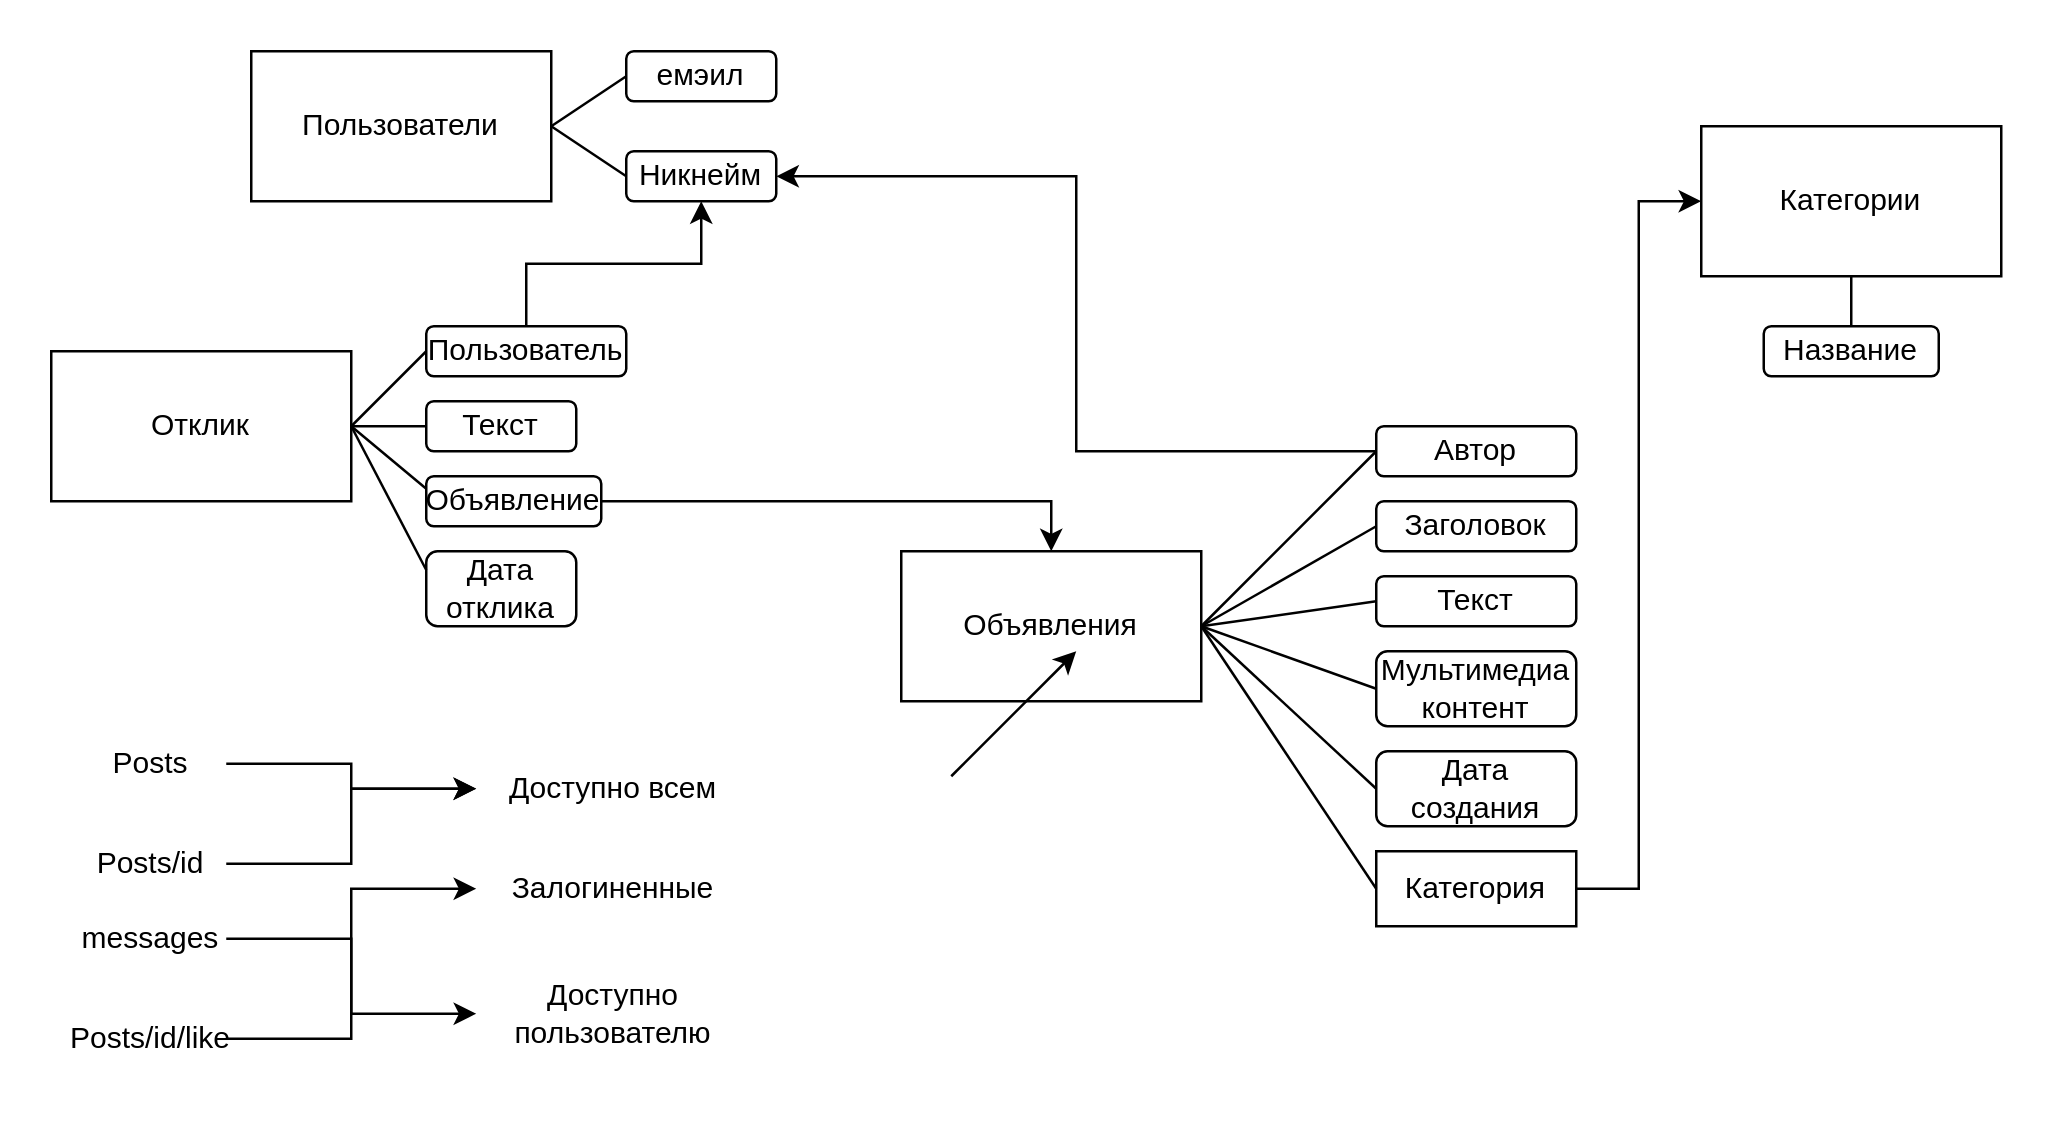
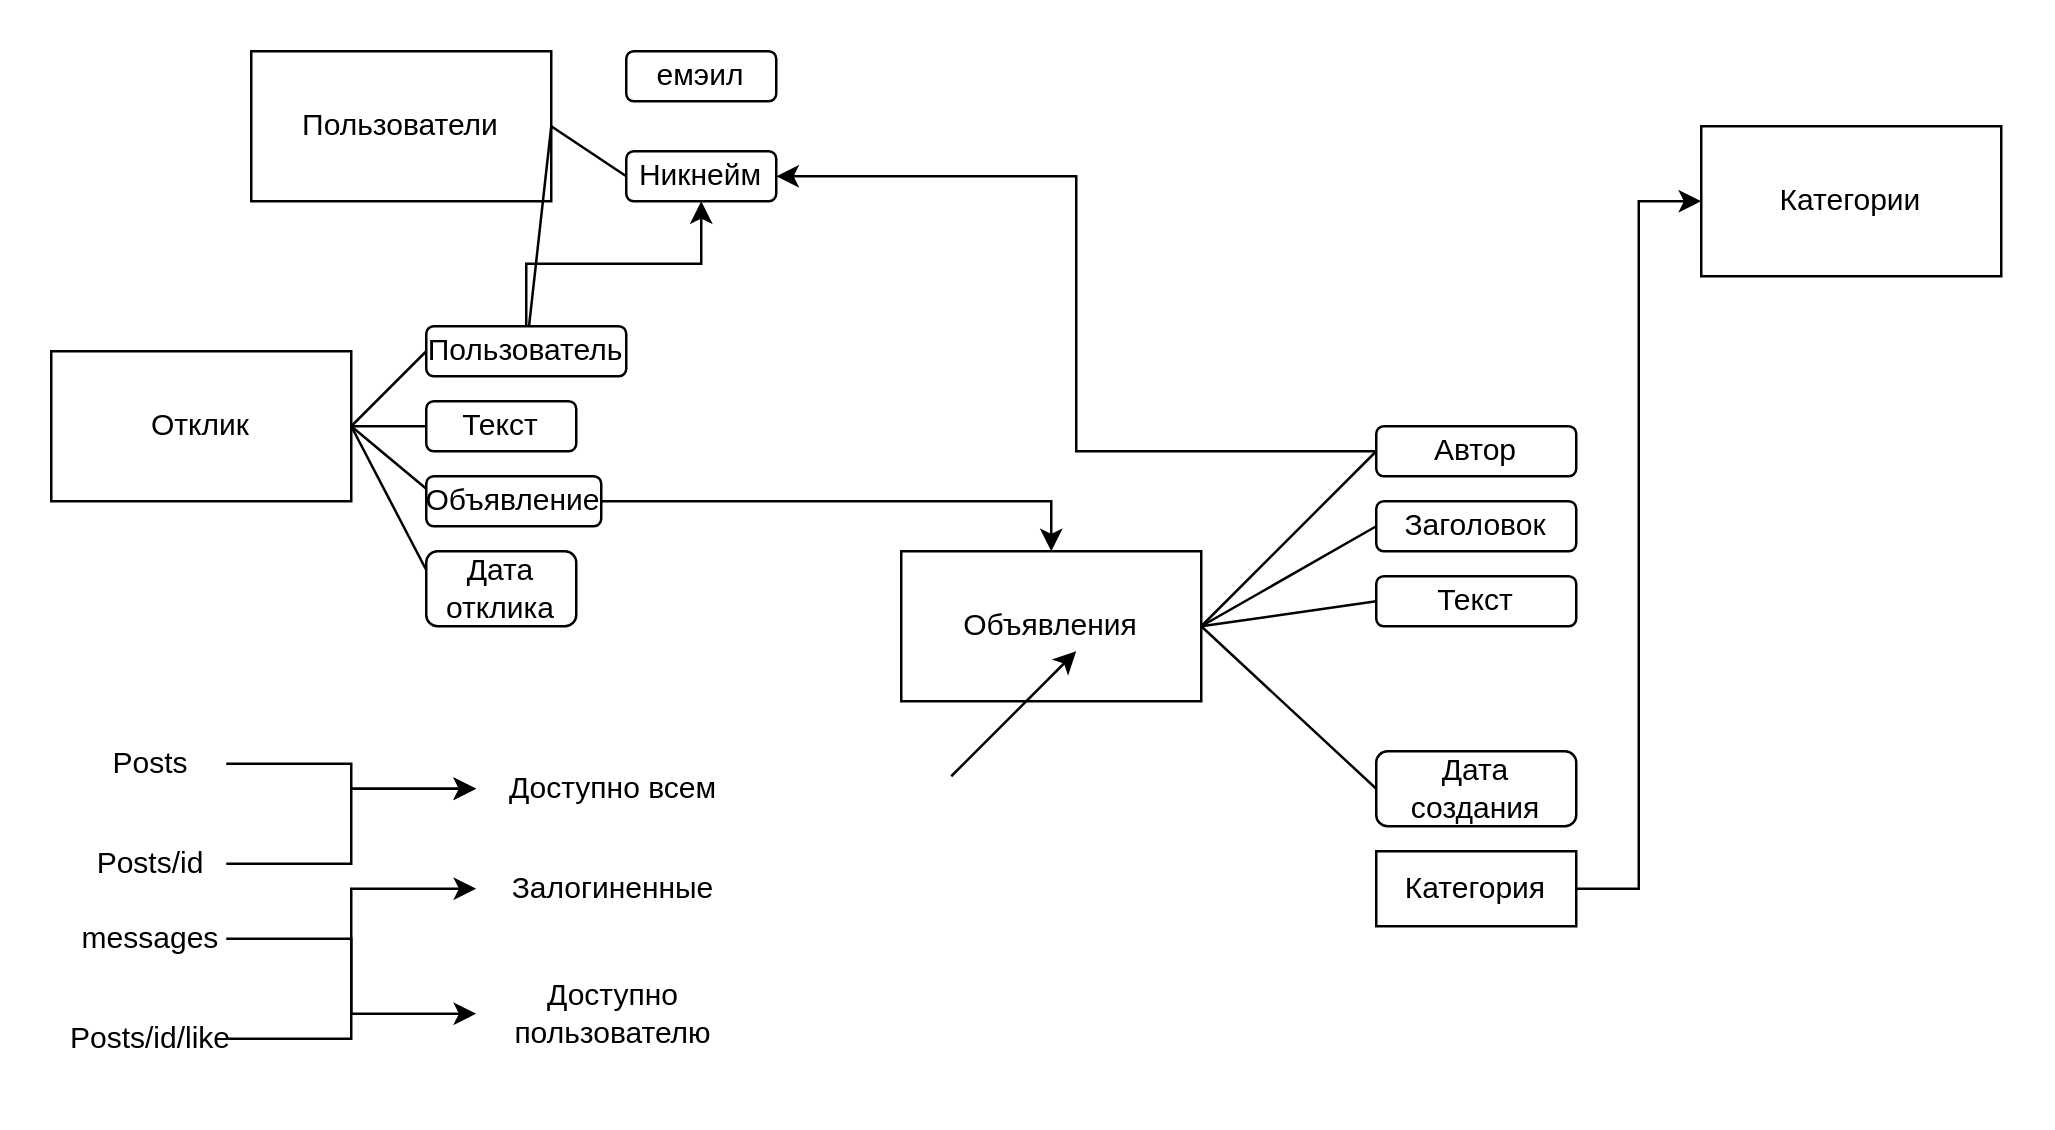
edge "емэил" -- "Пользователи": now "Пользователь" -- "Пользователи"
edge "Категории" -- "Название": removed
node "Название": removed
edge "Объявления" -- "Мультимедиа контент": removed
node "Мультимедиа контент": removed
edge "Объявления" -- "Категория": removed
